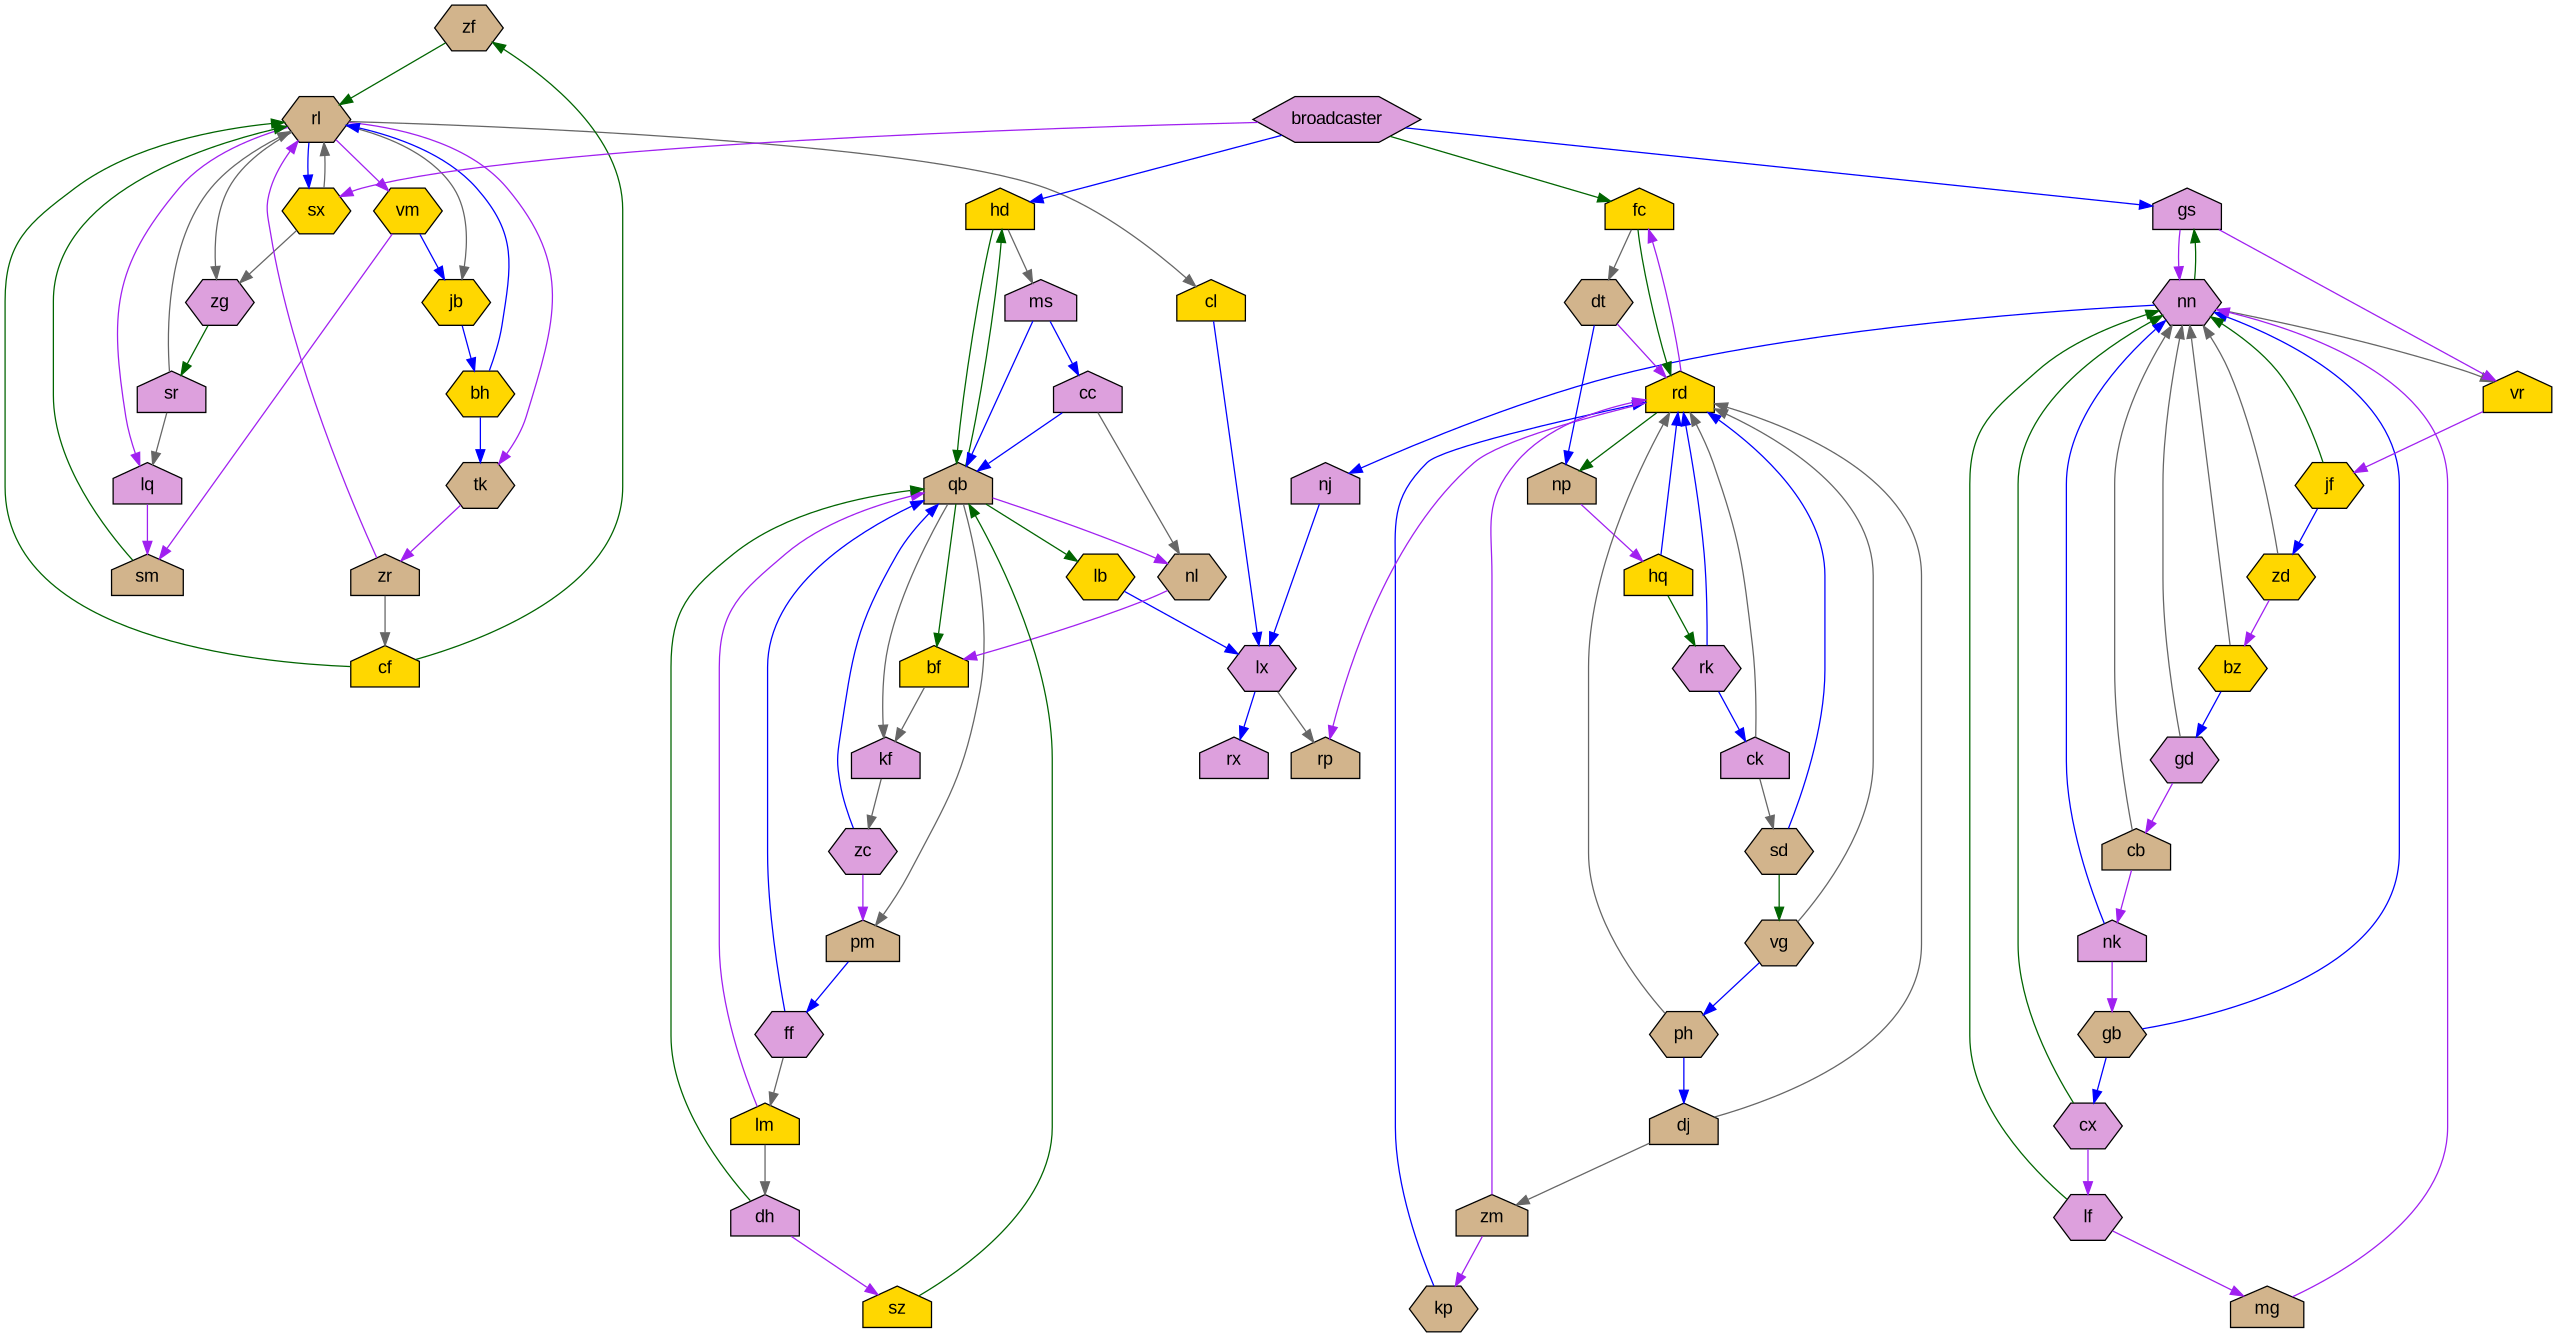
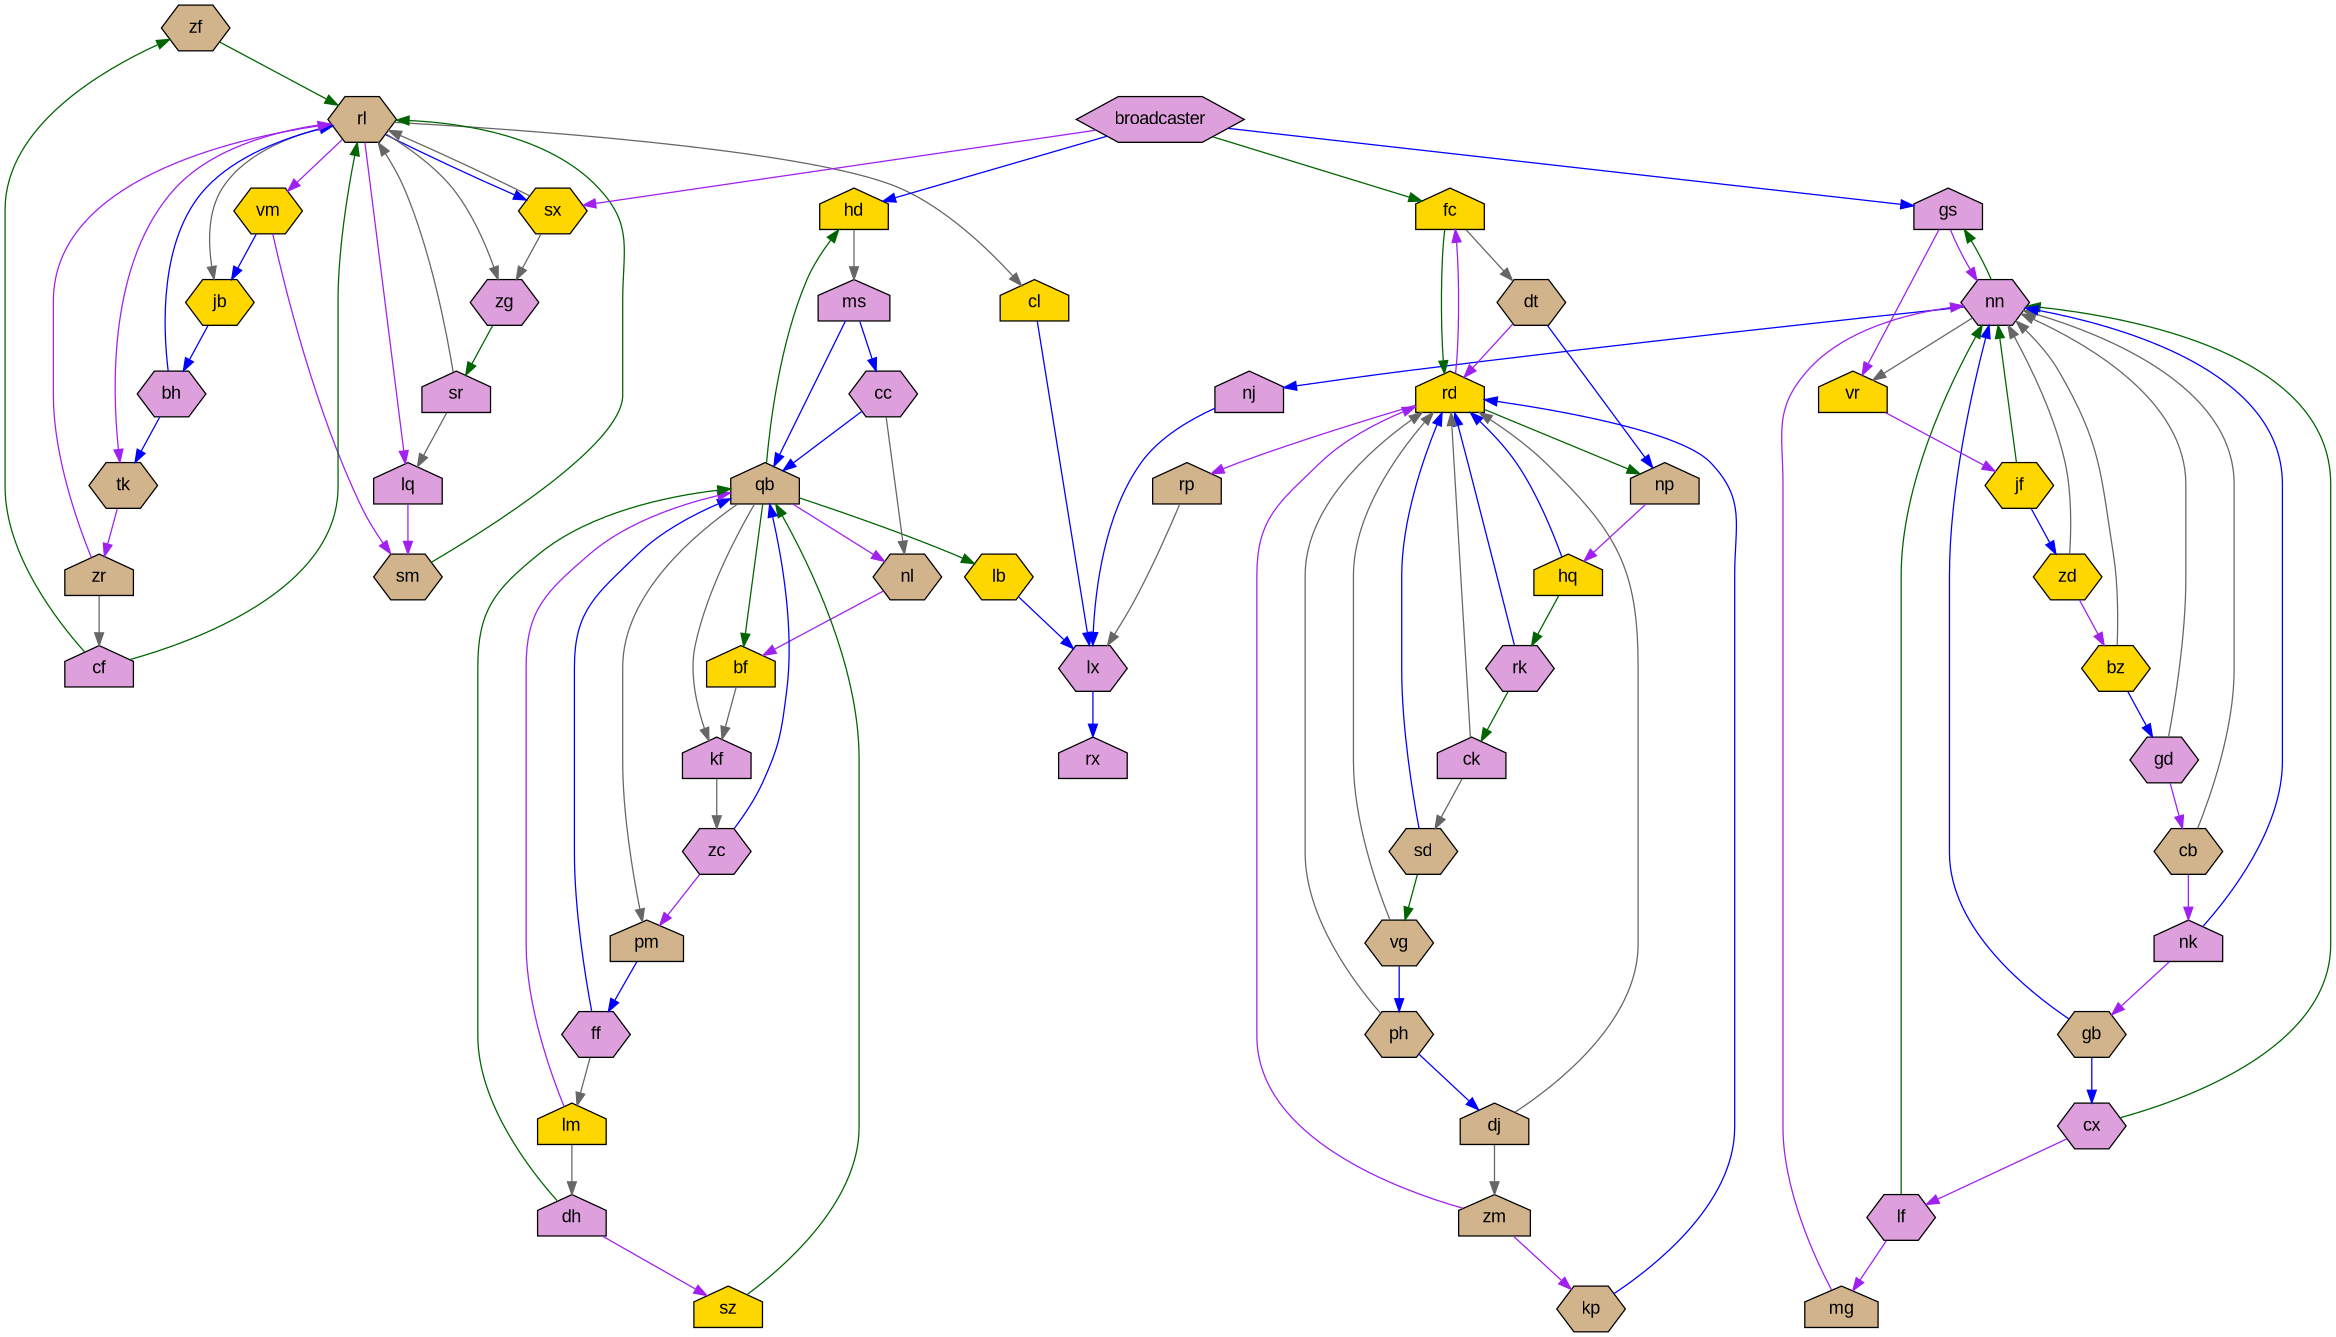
edge "hd" -> "qb": removed
node "bh": fillcolor gold -> plum
node "cc": shape house -> hexagon
node "sm": shape house -> hexagon
node "cf": fillcolor gold -> plum
edge "rk" -> "ck": color blue -> darkgreen
edge "lx" -> "rp": reversed
node "cb": shape house -> hexagon
